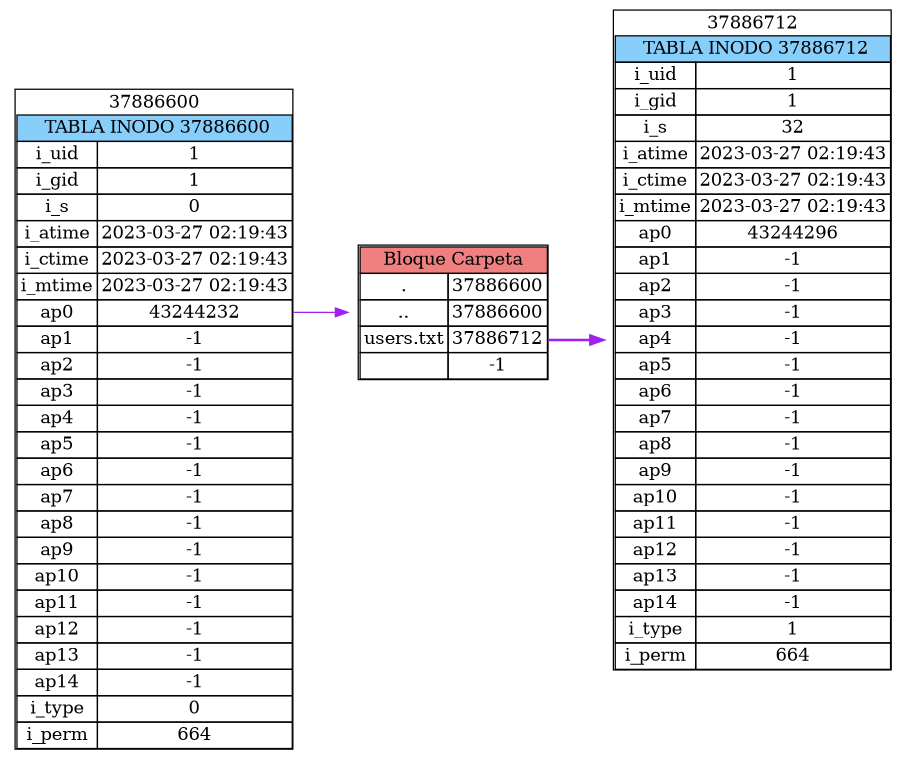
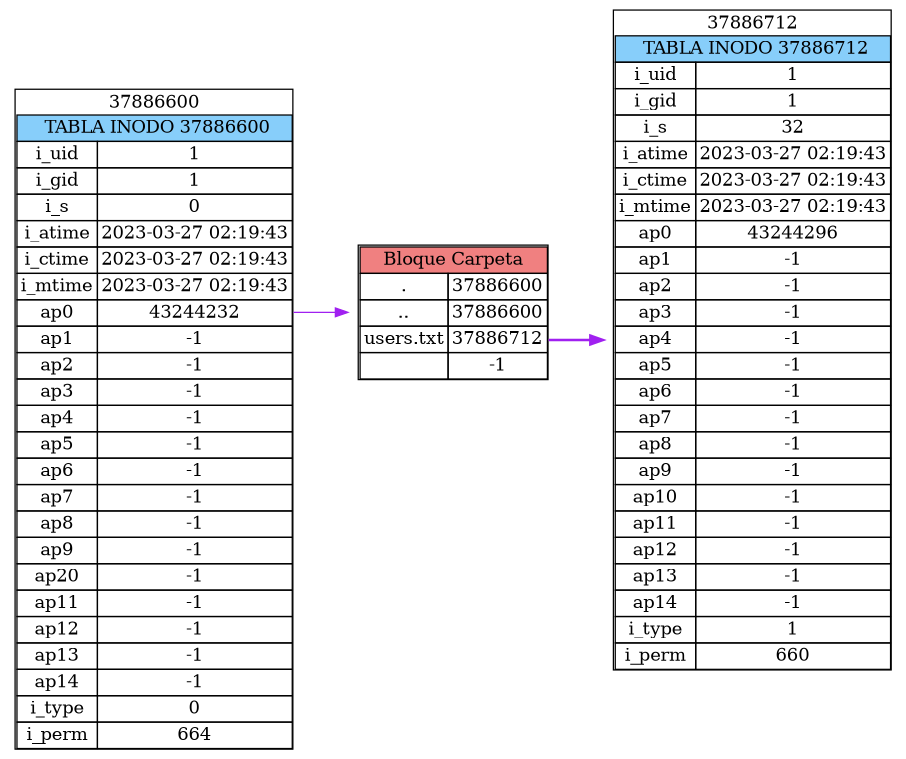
node "37886600": text "ap10" -> "ap20"
node "37886712": text "664" -> "660"
